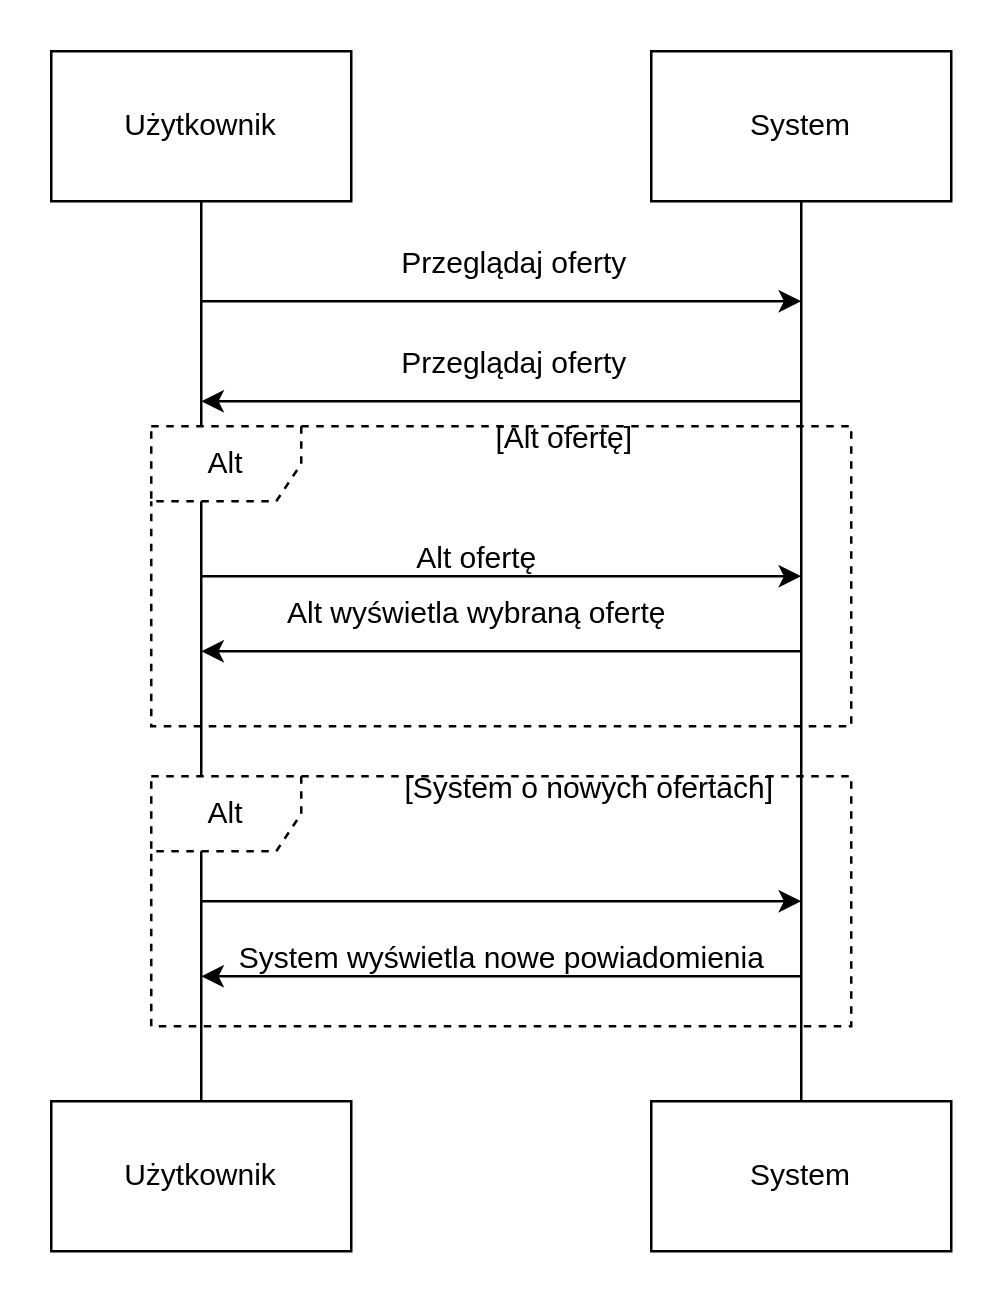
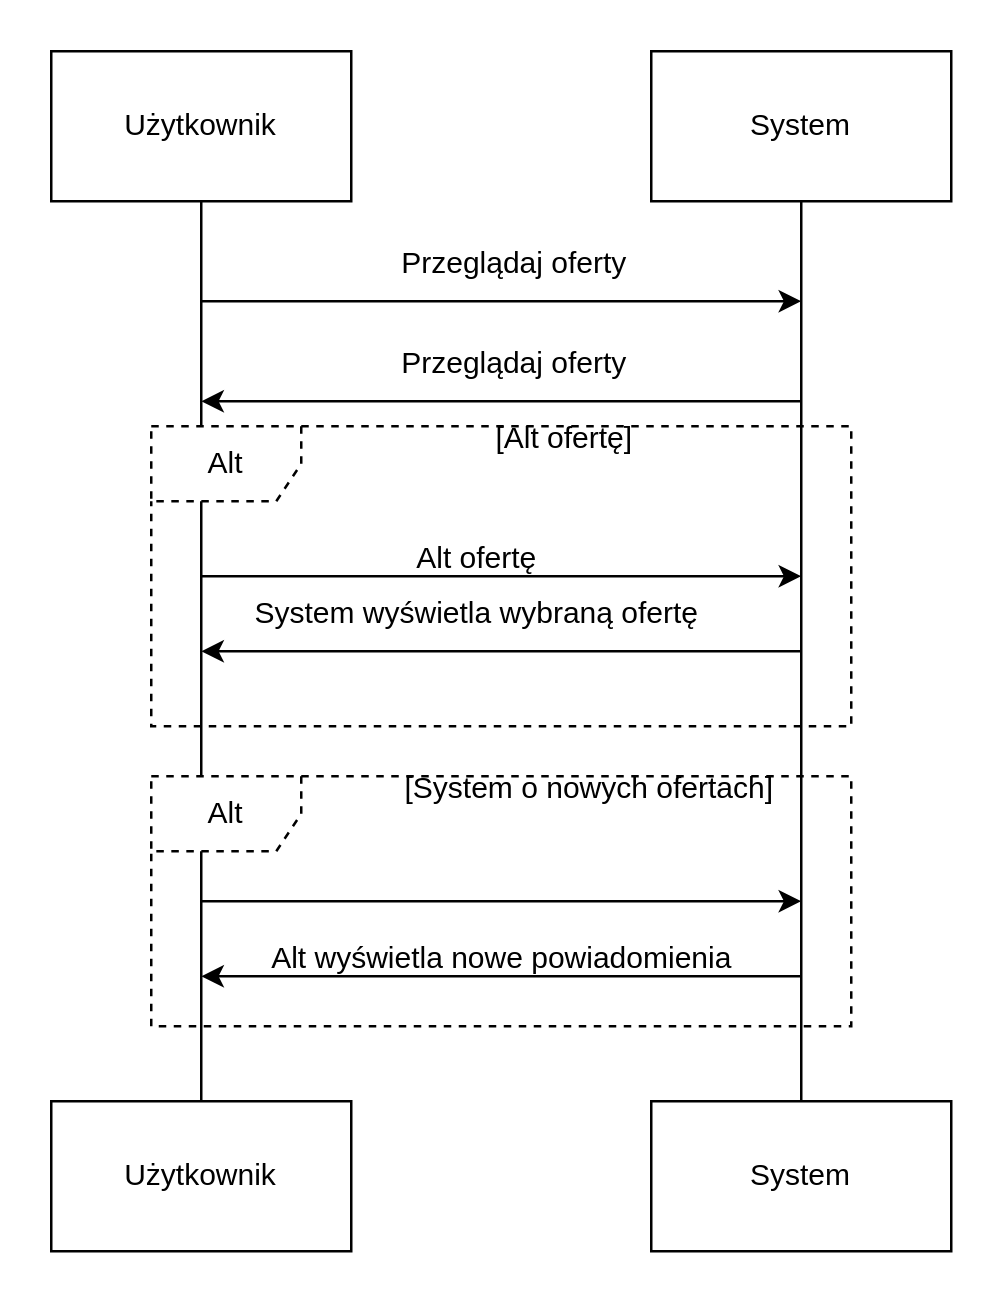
node "Alt wyświetla wybraną ofertę": label "Alt wyświetla wybraną ofertę" -> "System wyświetla wybraną ofertę"
node "System wyświetla nowe powiadomienia": label "System wyświetla nowe powiadomienia" -> "Alt wyświetla nowe powiadomienia"
